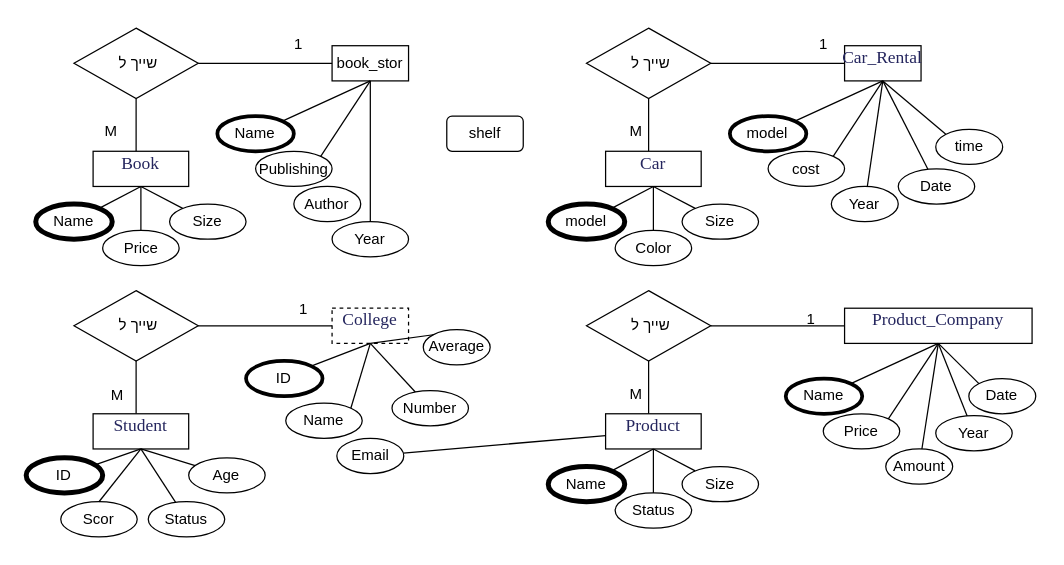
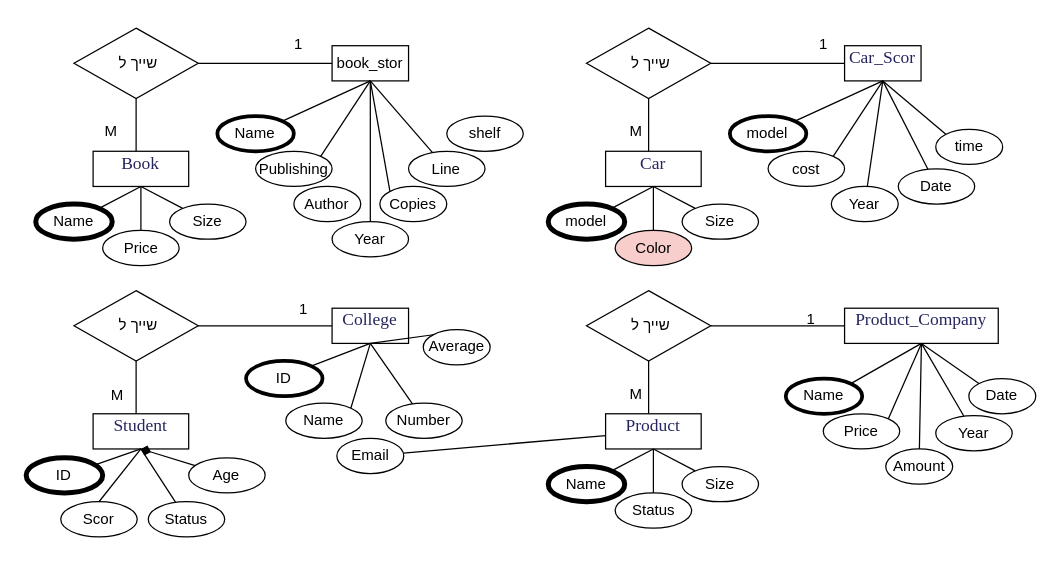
node "Car_Rental": label "Car_Rental" -> "Car_Scor"
edge "book_stor" -- "Line": added
node "shelf": shape rounded rectangle -> ellipse
edge "book_stor" -- "Copies": added
node "Line": added
node "Copies": added
node "Color": fillcolor #ffffff -> #f8cecc
node "College": style dashed -> solid
node "Product_Company": size 188x35 -> 154x35
node "Number": moved (430, 408) -> (424, 421)
edge "Student" -- "Age": arrowhead none -> diamond
